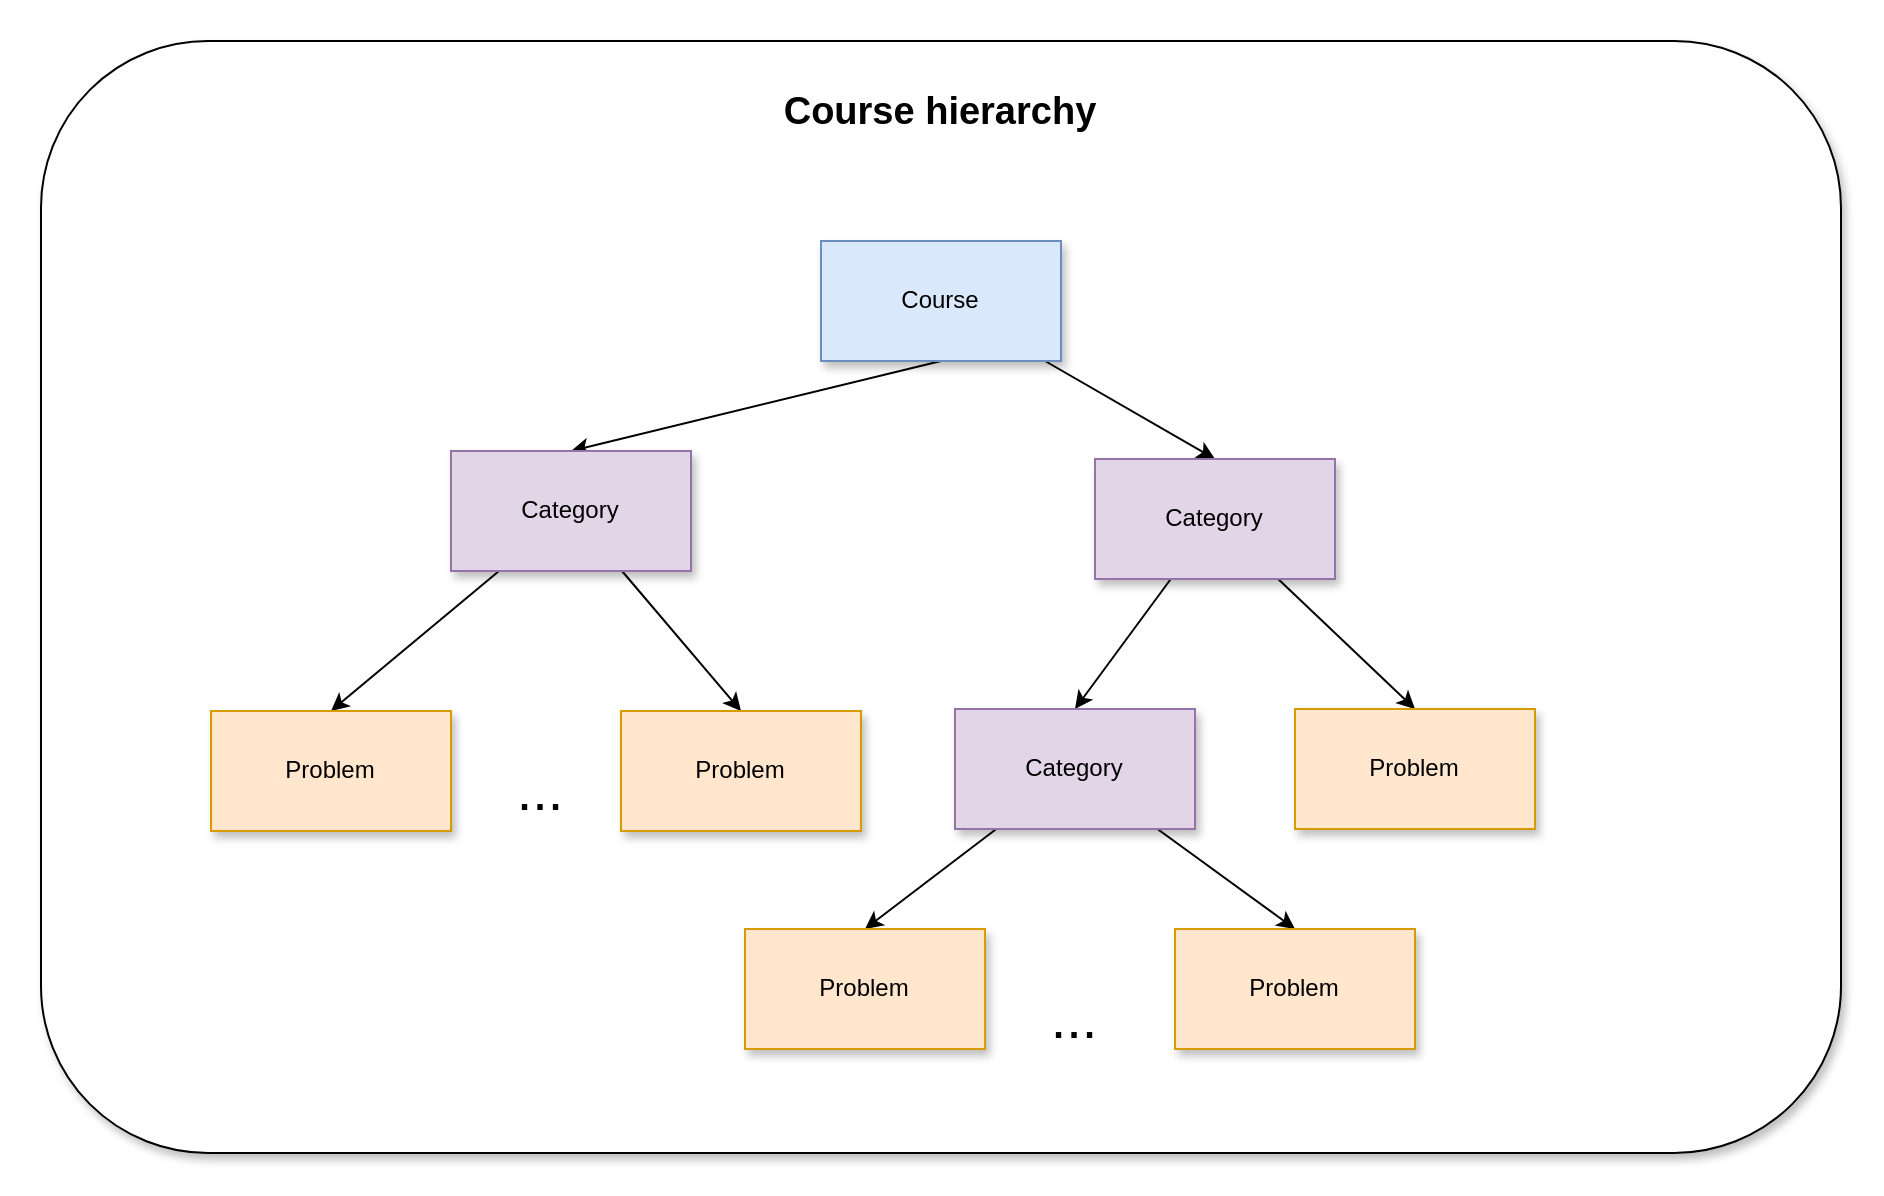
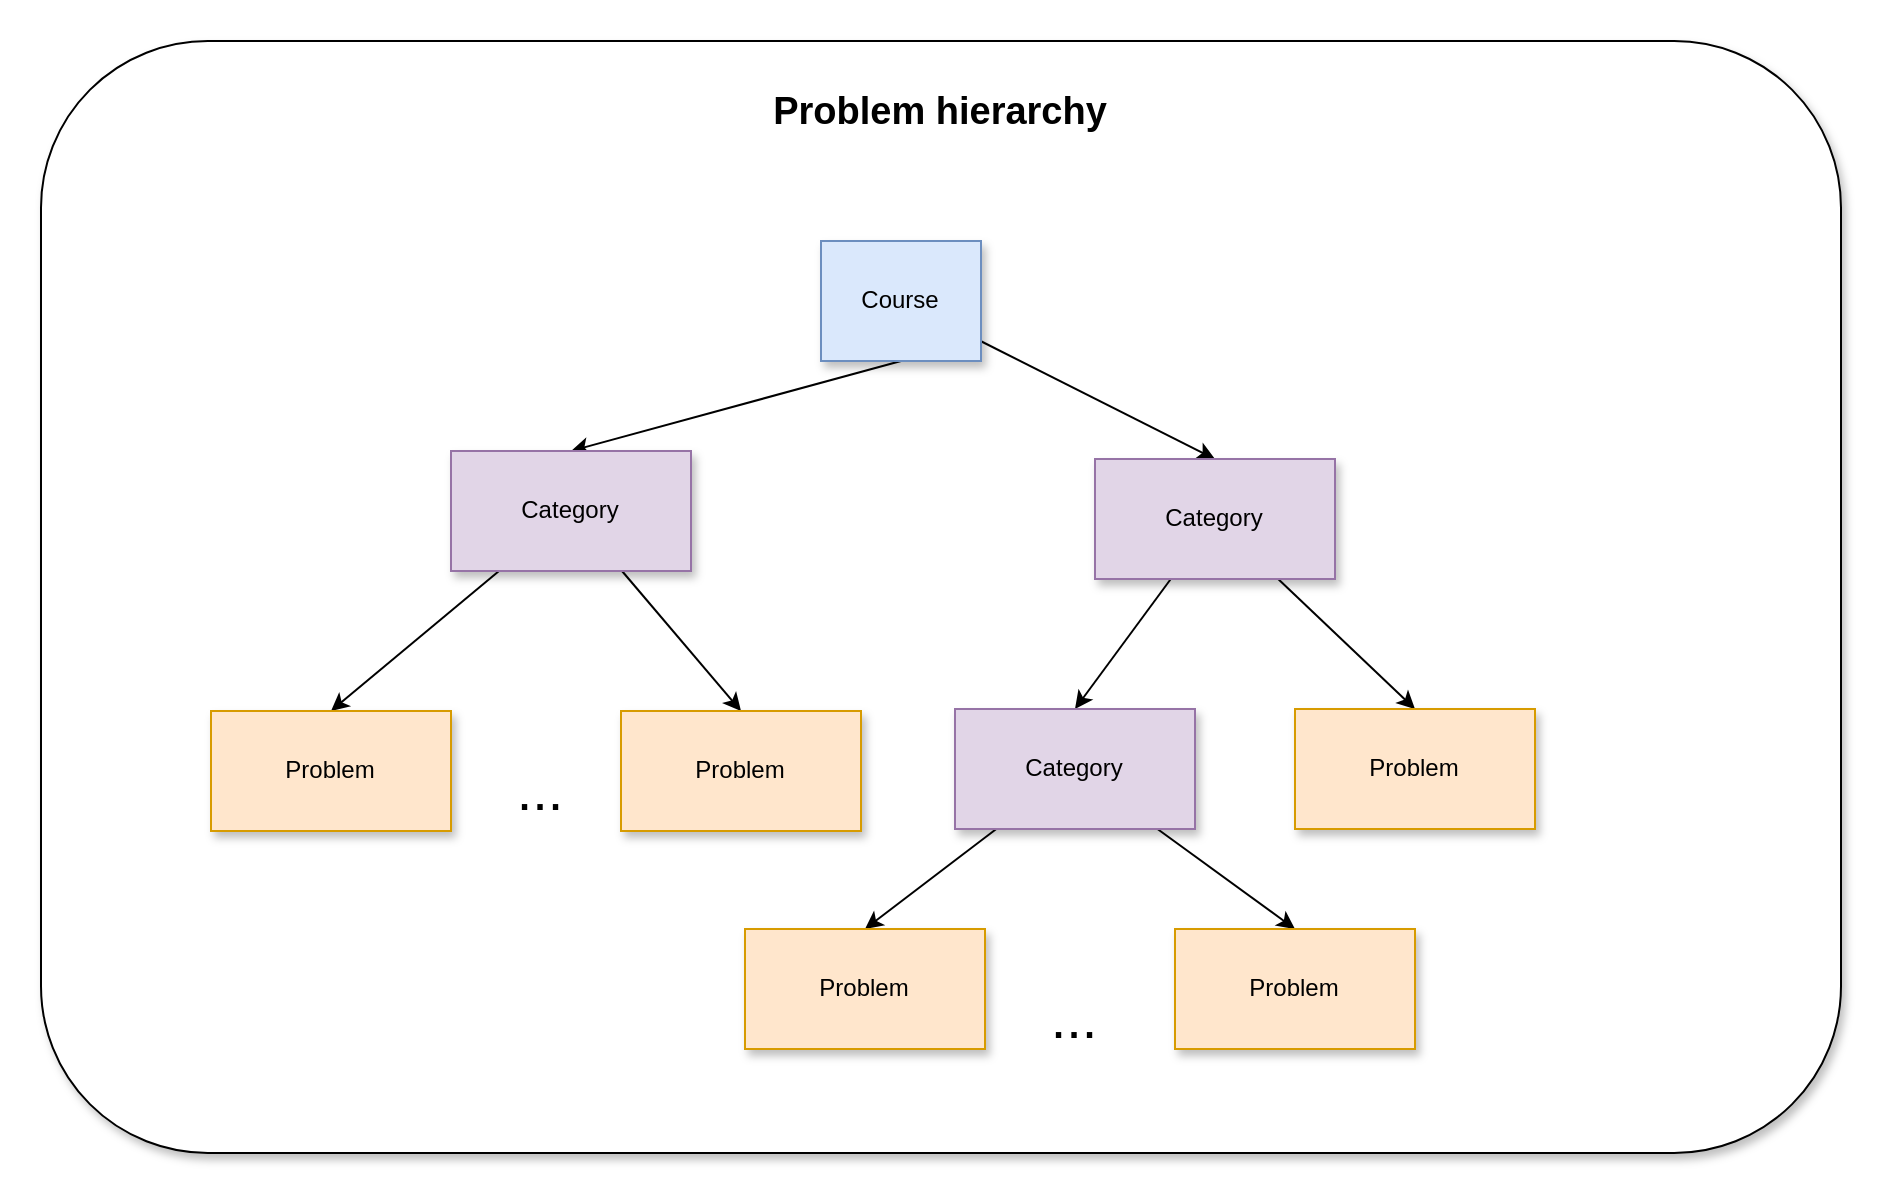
node "Course hierarchy": label "Course hierarchy" -> "Problem hierarchy"
node "Course": size 240x120 -> 160x120
